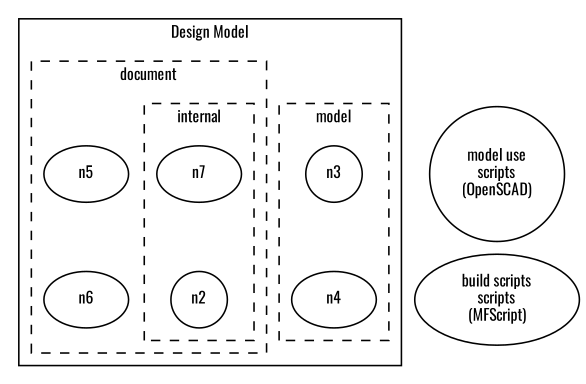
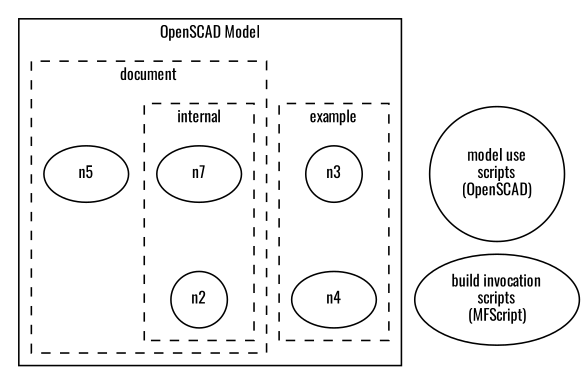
cluster "Design Model": label "Design Model" -> "OpenSCAD Model"
cluster "model": label "model" -> "example"
node "n6": removed
node "build scripts scripts (MFScript)": label "build scripts scripts (MFScript)" -> "build invocation scripts (MFScript)"
